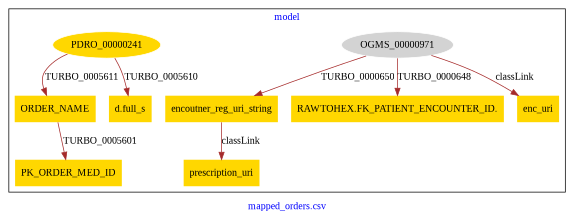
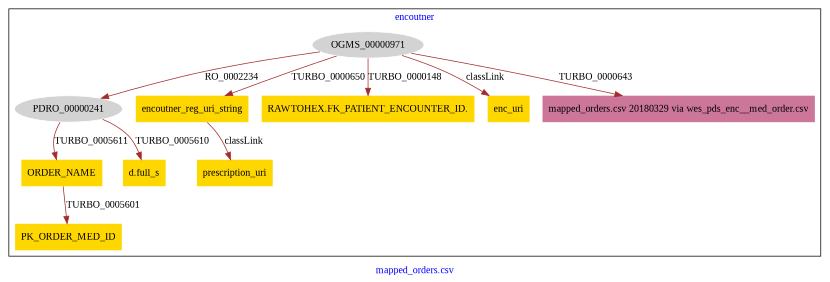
cluster "model": label "model" -> "encoutner"
node "PDRO_00000241": fillcolor gold -> lightgray
edge "OGMS_00000971" -> "PDRO_00000241": added, label "RO_0002234"
edge "OGMS_00000971" -> "RAWTOHEX.FK_PATIENT_ENCOUNTER_ID.": label "TURBO_0000648" -> "TURBO_0000148"
node "mapped_orders.csv 20180329 via wes_pds_enc__med_order.csv": added
